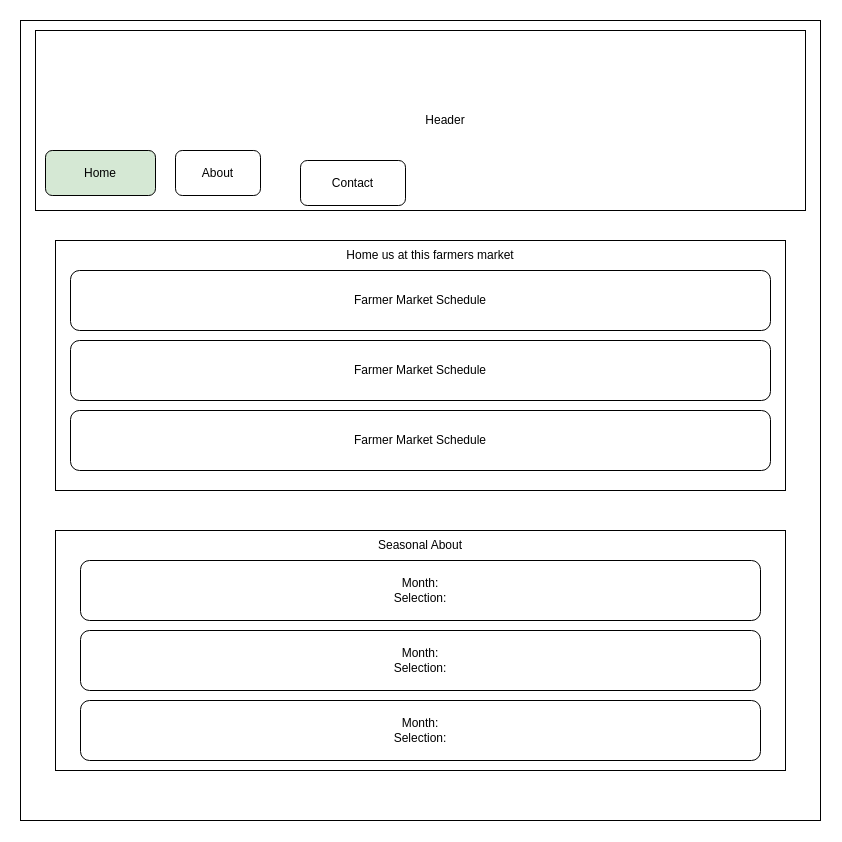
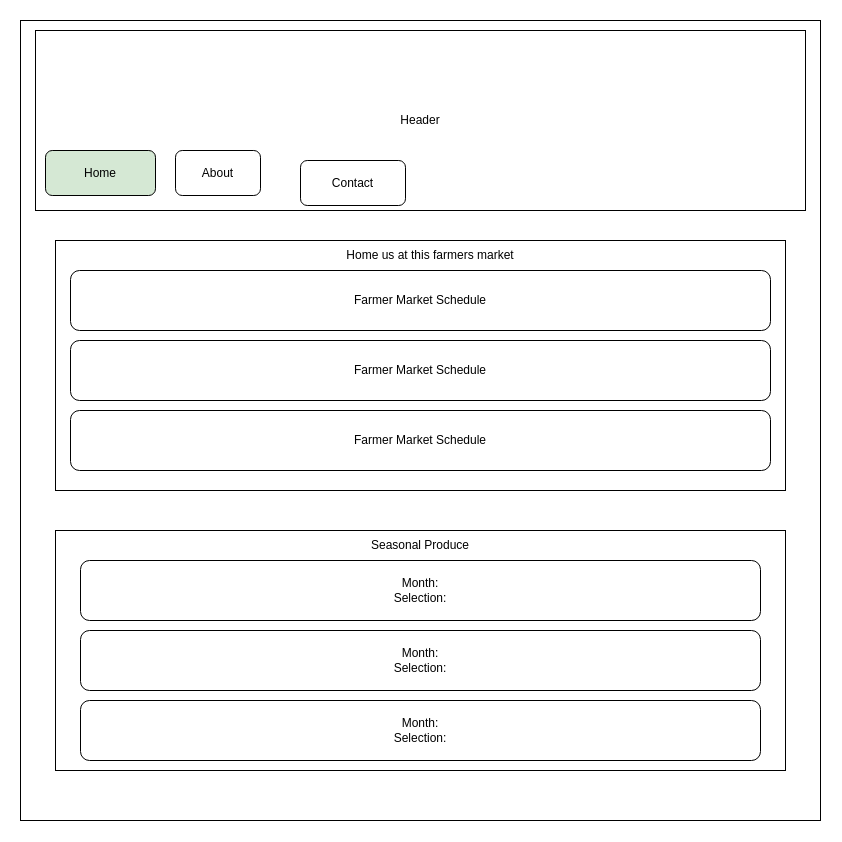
node "Header": moved (446, 121) -> (421, 121)
node "Seasonal About": label "Seasonal About" -> "Seasonal Produce"
